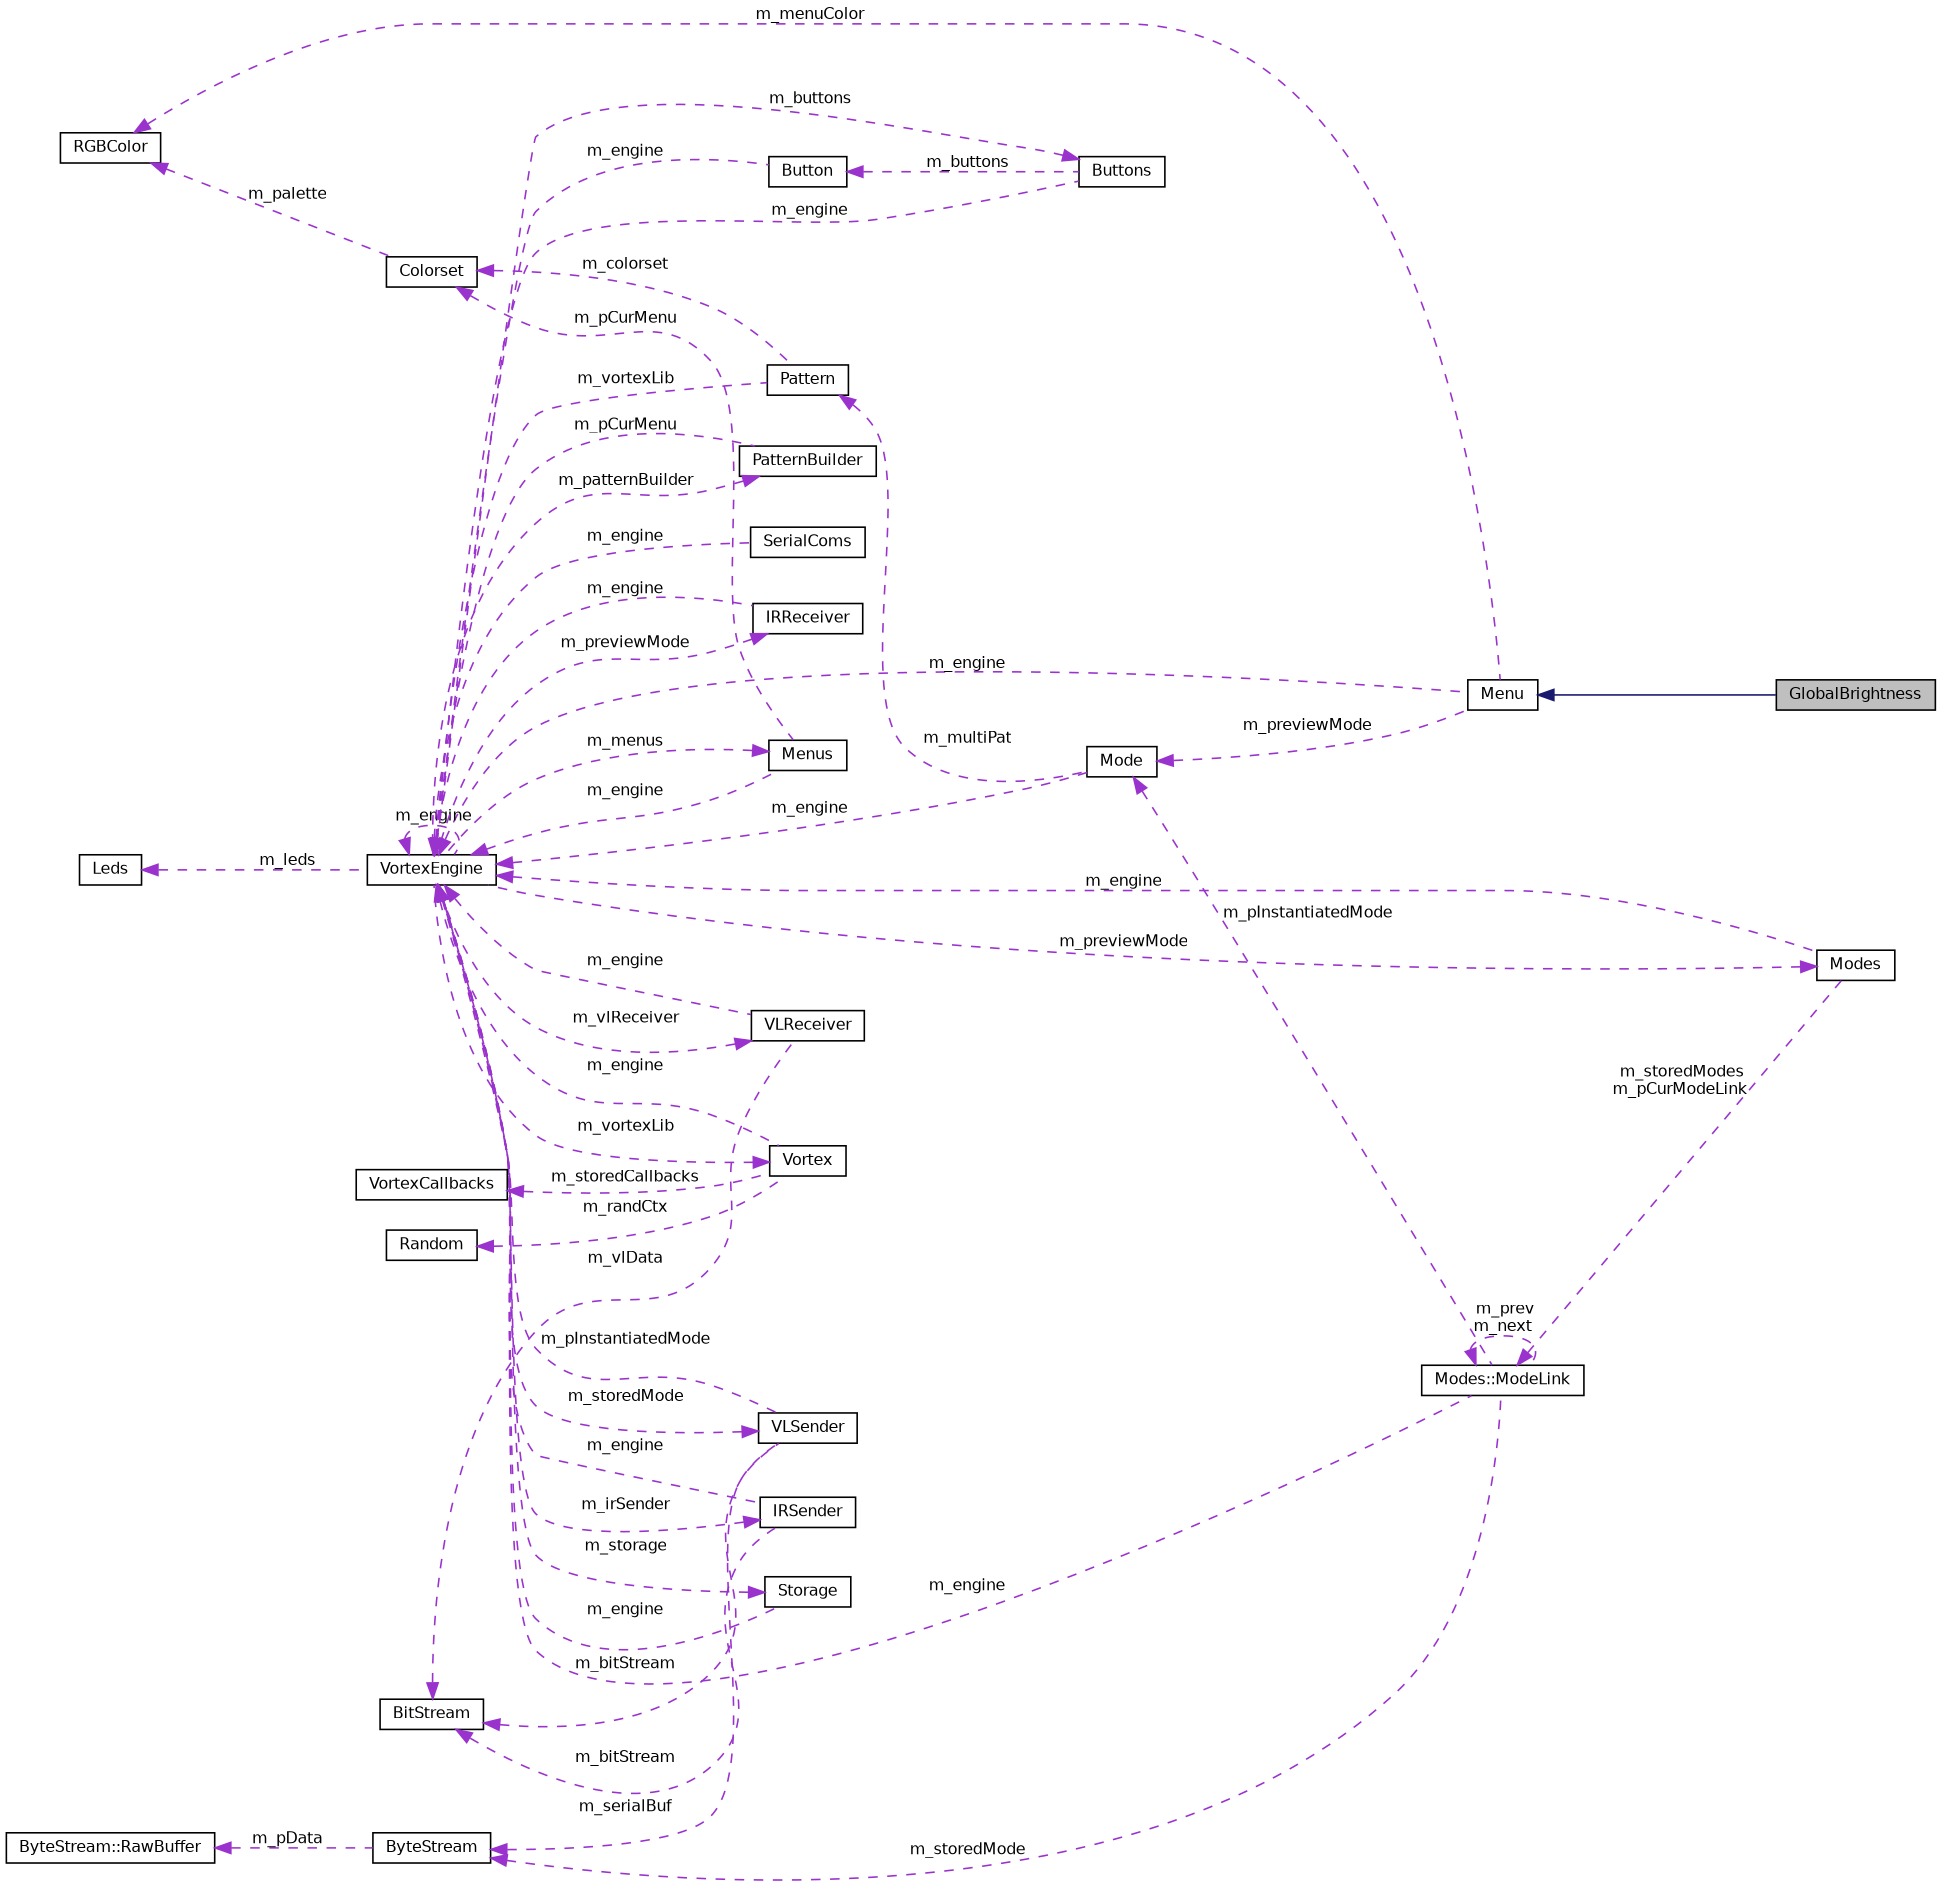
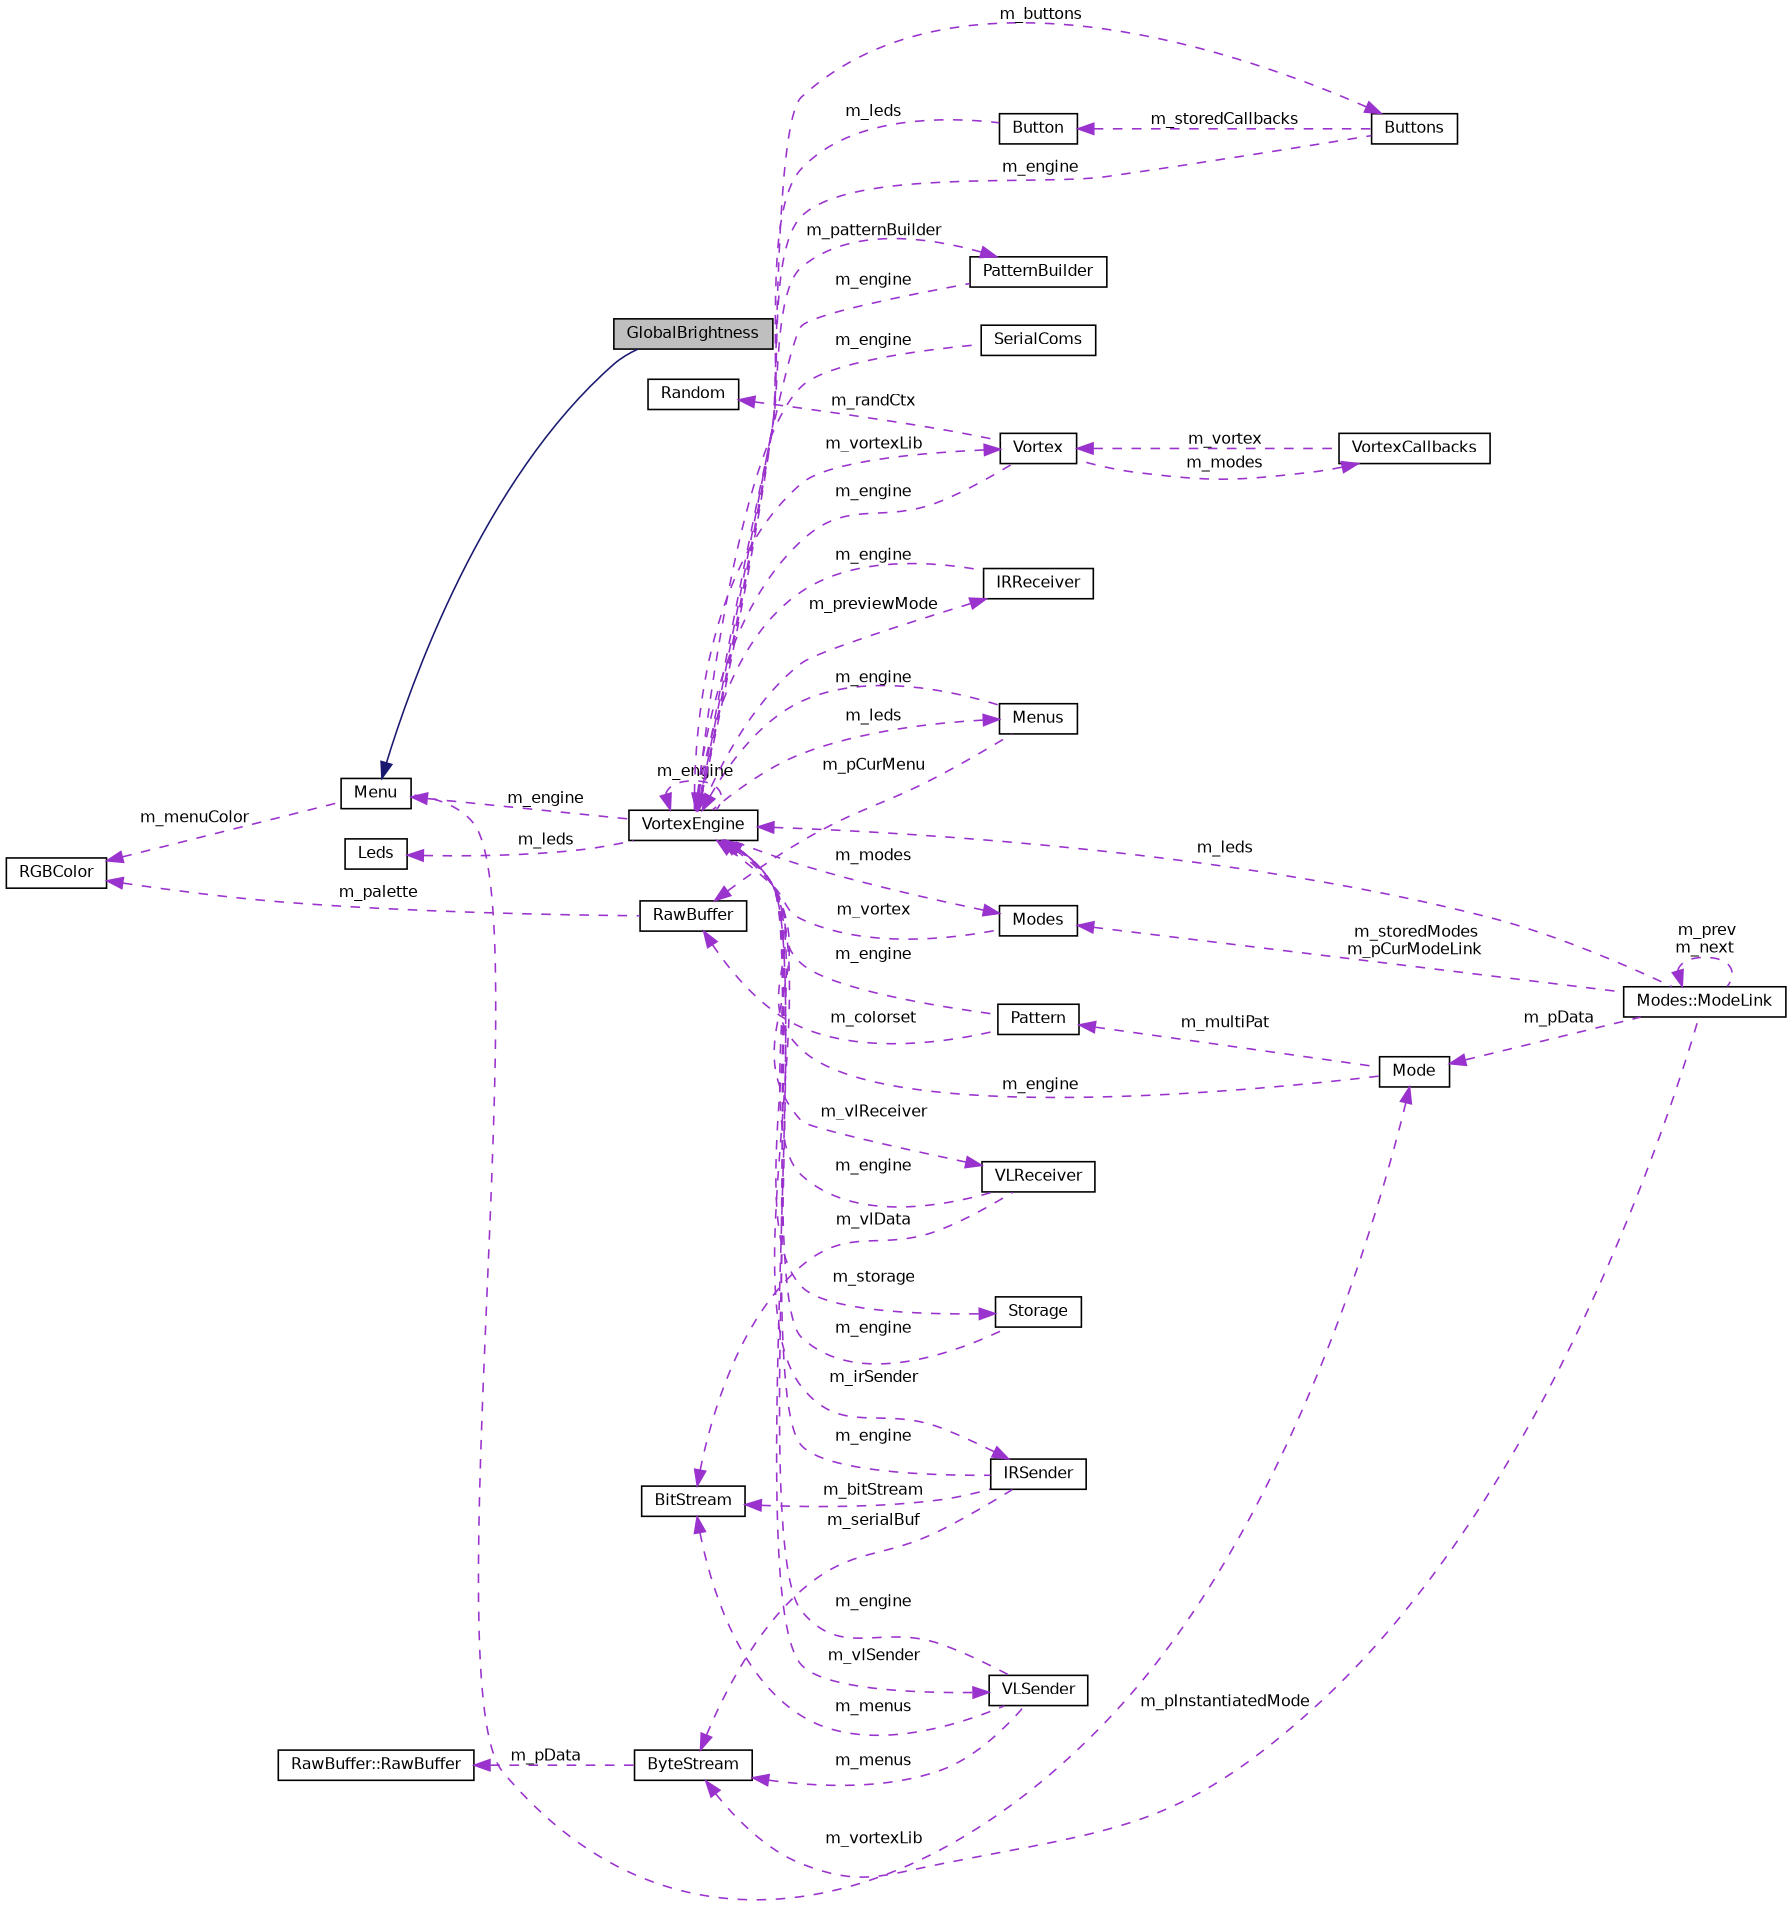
edge "Button" -> "VortexEngine": label " m_engine" -> " m_leds"
edge "Buttons" -> "Button": label " m_buttons" -> " m_storedCallbacks"
node "Colorset": label "Colorset" -> "RawBuffer"
edge "Pattern" -> "VortexEngine": label " m_vortexLib" -> " m_engine"
edge "PatternBuilder" -> "VortexEngine": label " m_pCurMenu" -> " m_engine"
edge "VortexCallbacks" -> "Vortex": added, label "m_vortex"
edge "Menu" -> "VortexEngine": reversed
edge "Menu" -> "Mode": label " m_previewMode" -> " m_vortexLib"
edge "VortexEngine" -> "Menus": label " m_menus" -> " m_leds"
edge "Modes" -> "VortexEngine": label " m_engine" -> " m_vortex"
edge "Modes::ModeLink" -> "Mode": label " m_pInstantiatedMode" -> " m_pData"
edge "VortexEngine" -> "Modes": label " m_previewMode" -> " m_modes"
edge "Modes" -> "Modes::ModeLink": reversed
edge "Vortex" -> "VortexCallbacks": label " m_storedCallbacks" -> " m_modes"
edge "VLSender" -> "VortexEngine": label " m_pInstantiatedMode" -> " m_engine"
edge "VortexEngine" -> "VLSender": label " m_storedMode" -> " m_vlSender"
edge "IRSender" -> "ByteStream": added, label "m_serialBuf"
edge "Modes::ModeLink" -> "VortexEngine": label " m_engine" -> " m_leds"
edge "VLSender" -> "BitStream": label " m_bitStream" -> " m_menus"
edge "VLSender" -> "ByteStream": label " m_serialBuf" -> " m_menus"
node "ByteStream::RawBuffer": label "ByteStream::RawBuffer" -> "RawBuffer::RawBuffer"
edge "Modes::ModeLink" -> "ByteStream": label " m_storedMode" -> " m_pInstantiatedMode"
